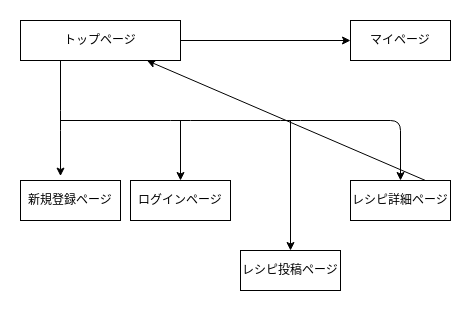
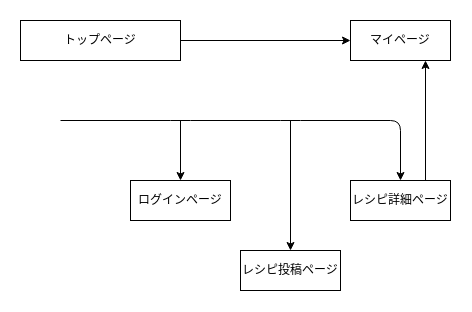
edge "トップページ" -> "新規登録ページ": removed
edge "レシピ詳細ページ" -> "トップページ": now "レシピ詳細ページ" -> "マイページ"
node "新規登録ページ": removed
